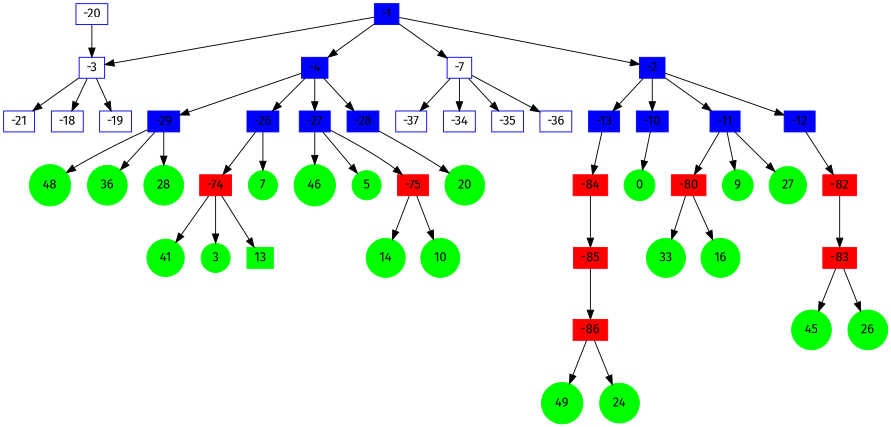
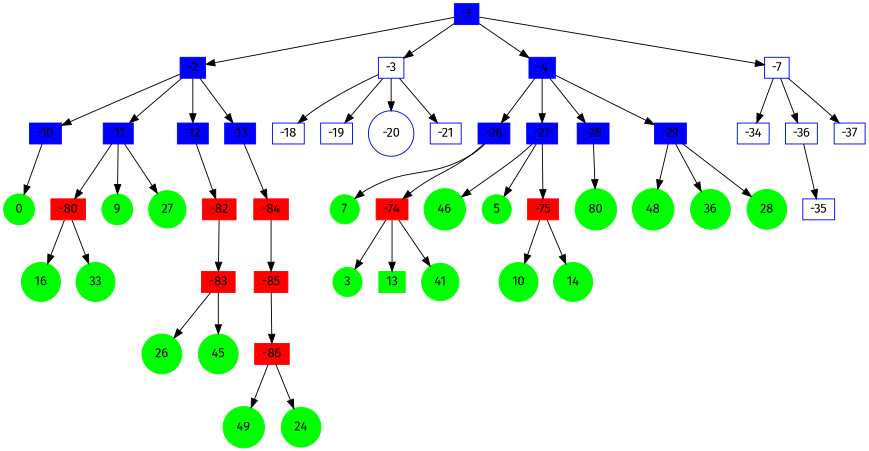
node "-20": shape box -> circle
edge "-20" -> "-3": reversed
edge "-7" -> "-35": now "-36" -> "-35"
node "20": label "20" -> "80"
